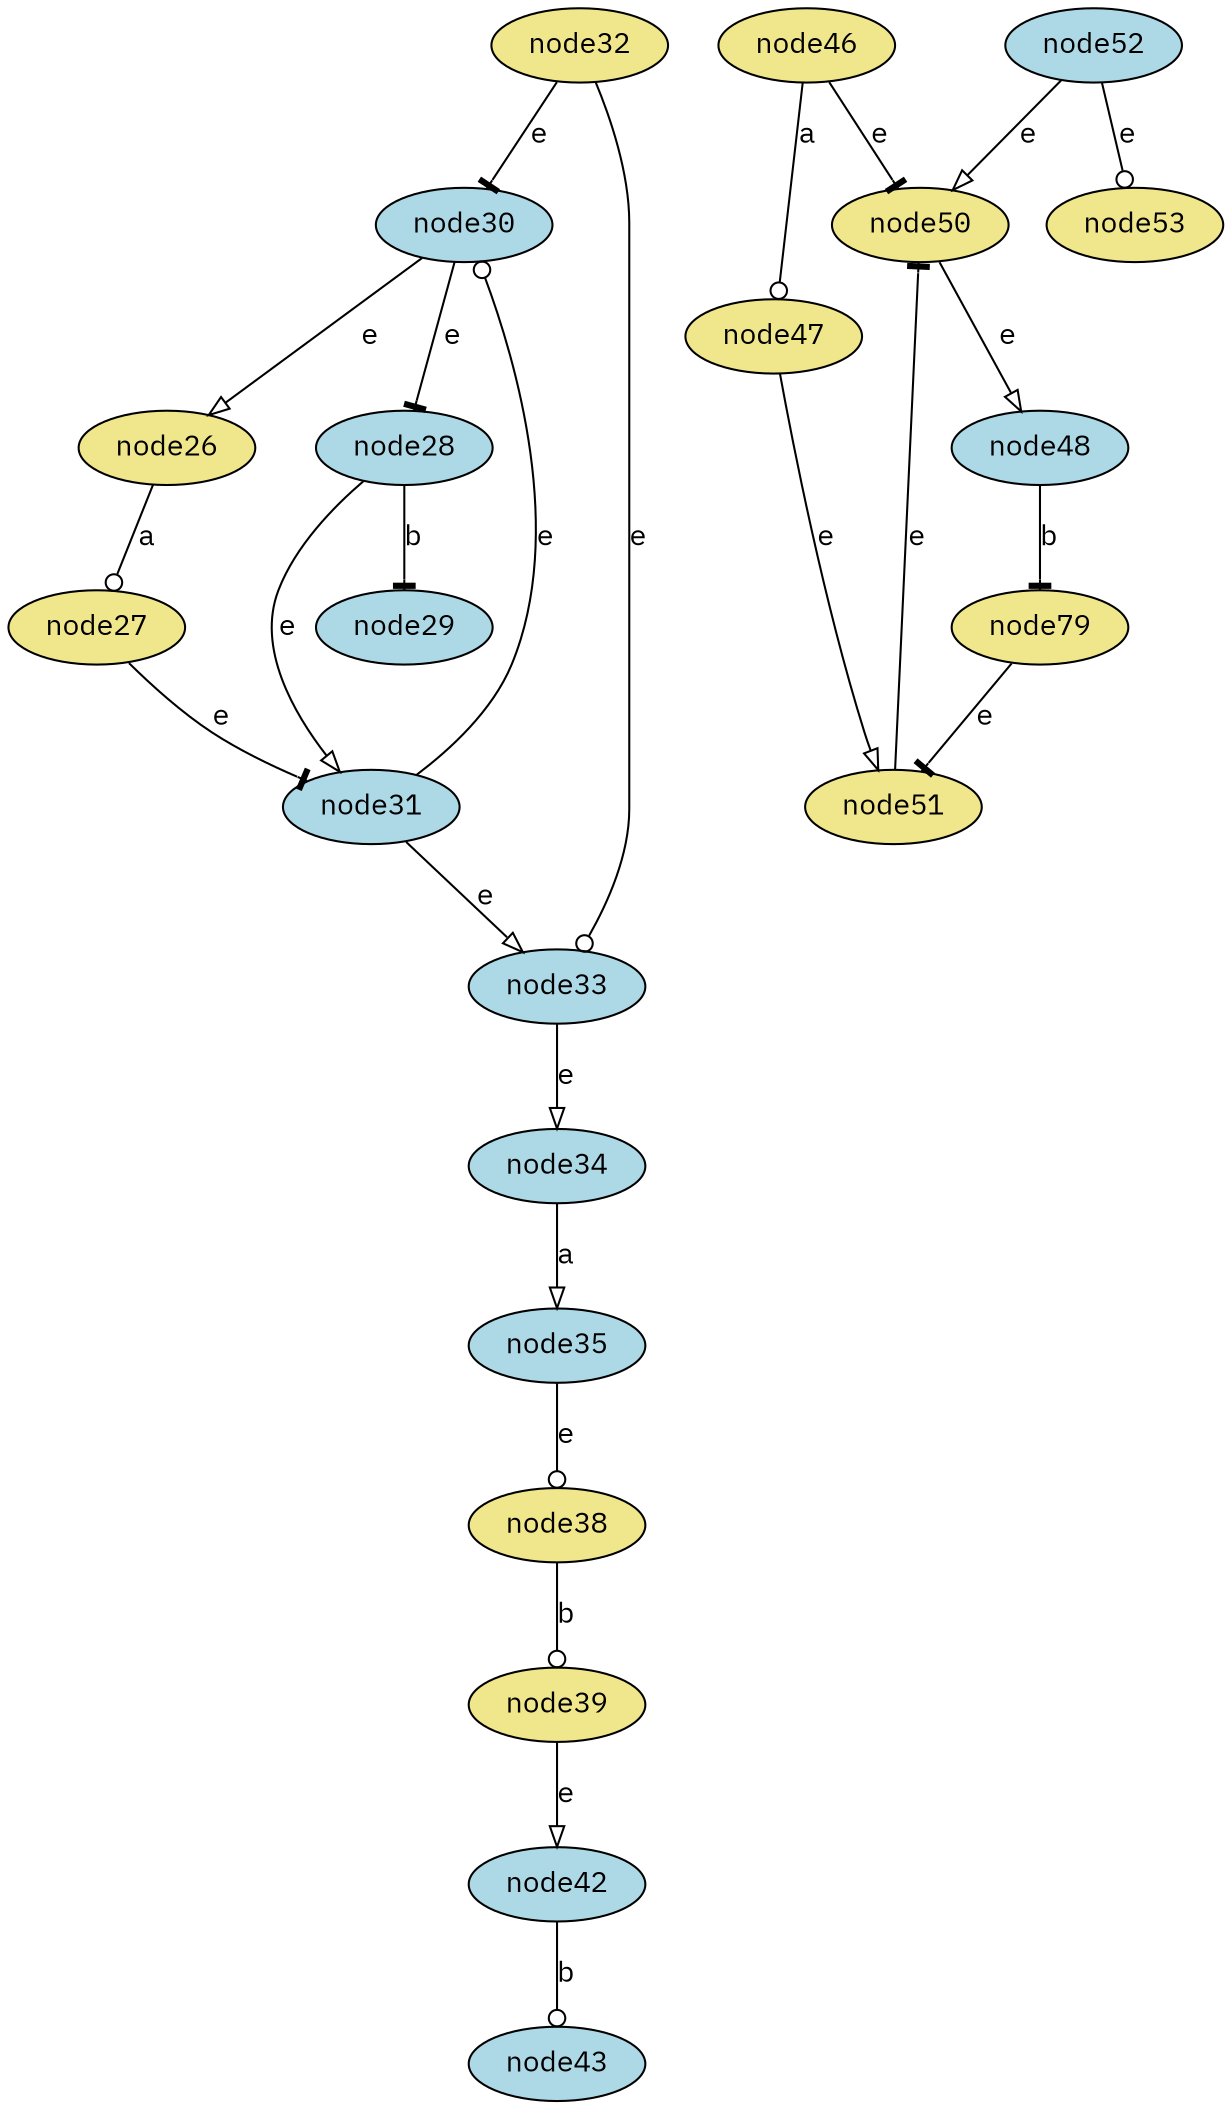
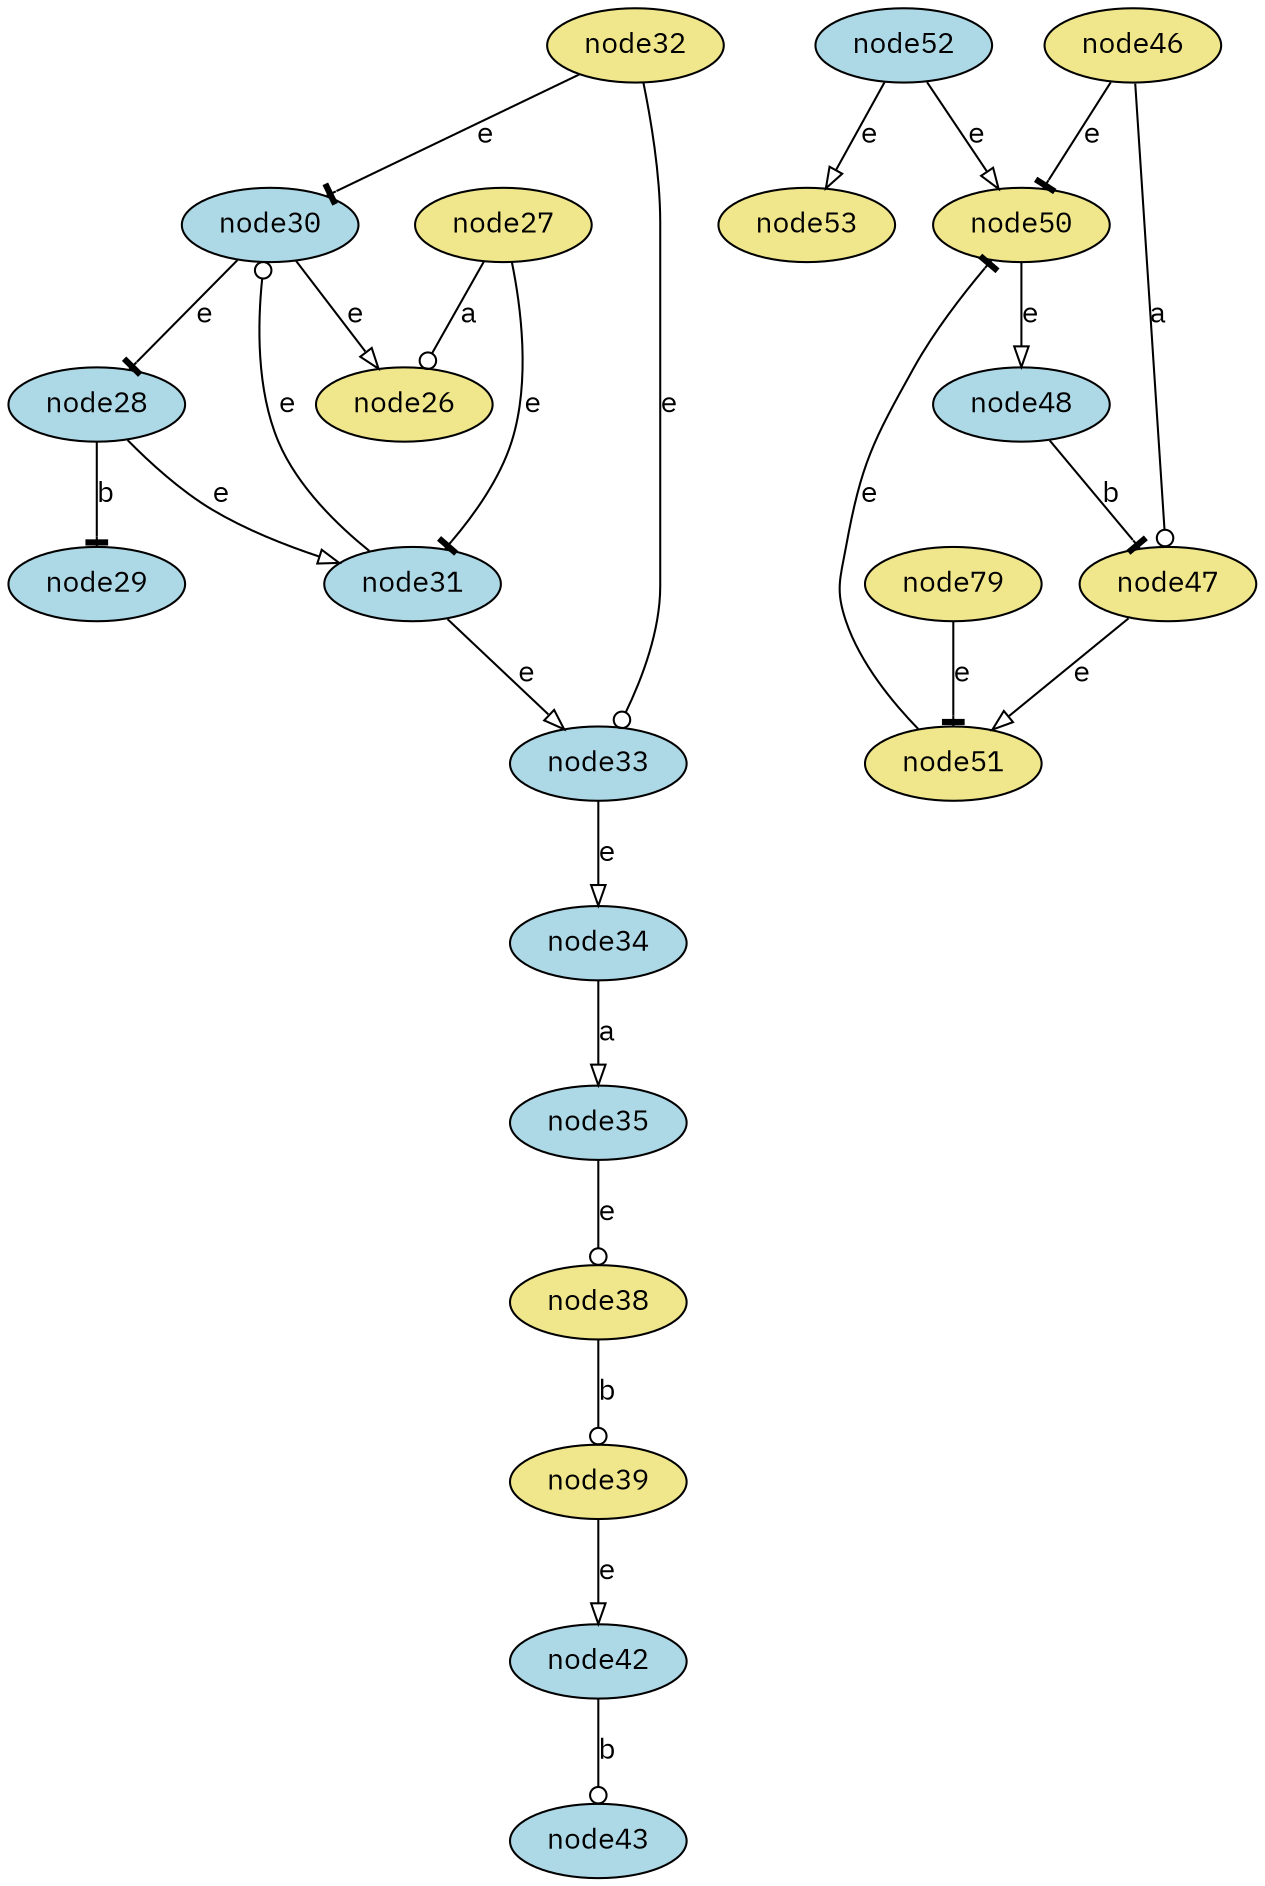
edge "node52" -> "node53": arrowhead odot -> onormal
edge "node26" -> "node27": reversed
edge "node48" -> "node79": now "node48" -> "node47"
